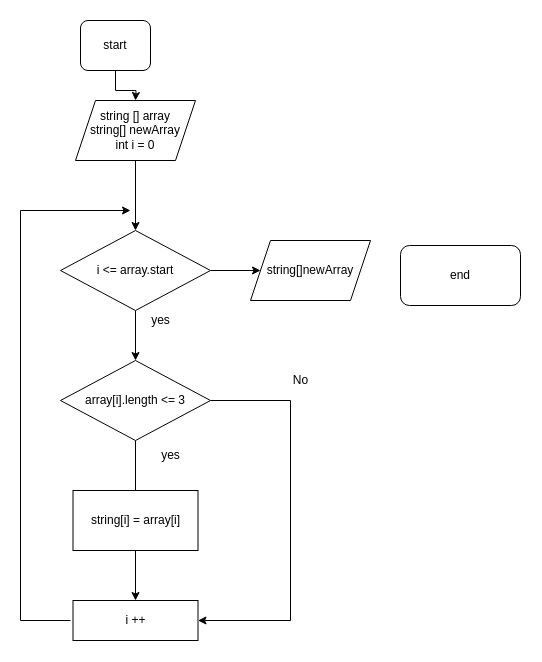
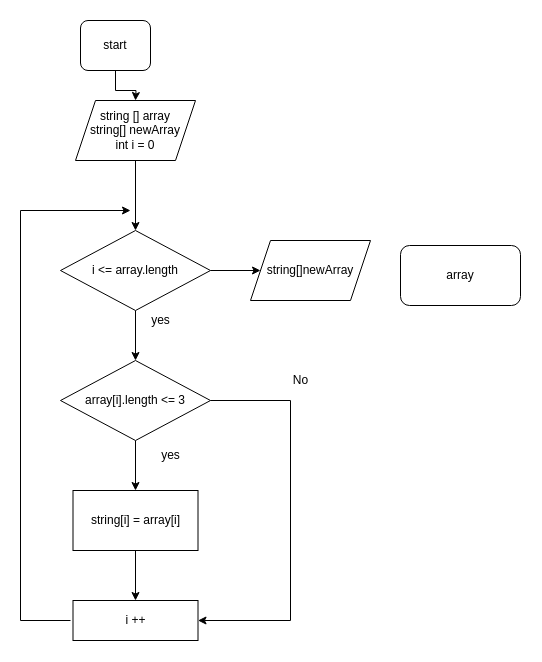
node "i <= array.start": label "i <= array.start" -> "i <= array.length"
node "end": label "end" -> "array"
edge "array[i].length <= 3" -- "string[i] = array[i]": arrowhead none -> classic
